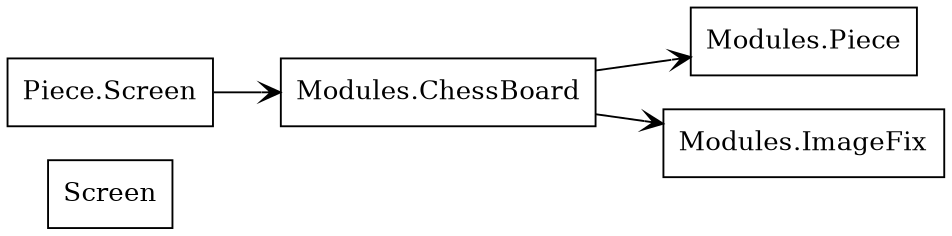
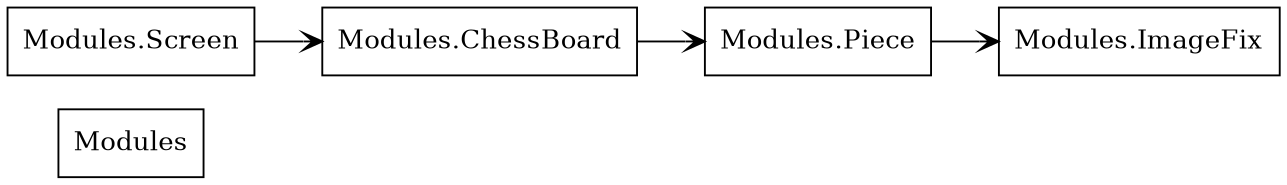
node "Piece.Screen": label "Piece.Screen" -> "Modules.Screen"
edge "Modules.ChessBoard" -> "Modules.ImageFix": now "Modules.Piece" -> "Modules.ImageFix"
node "Screen": label "Screen" -> "Modules"
